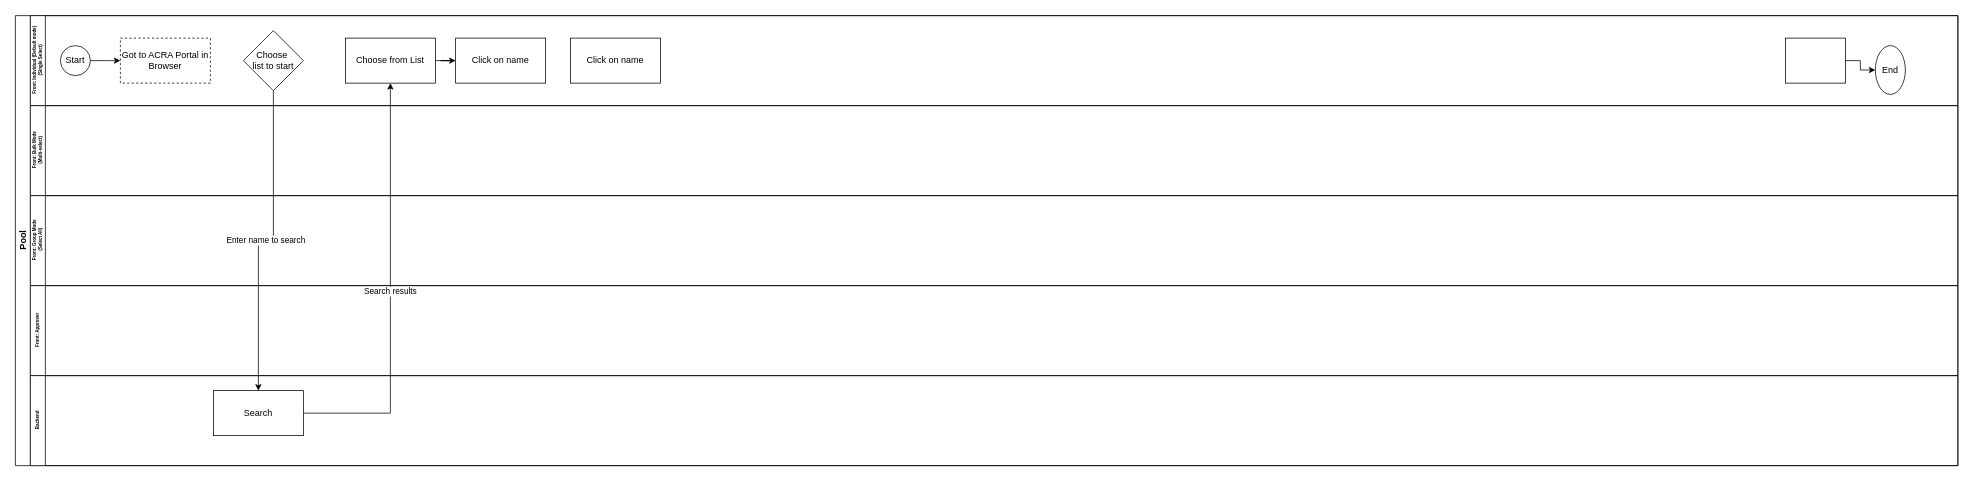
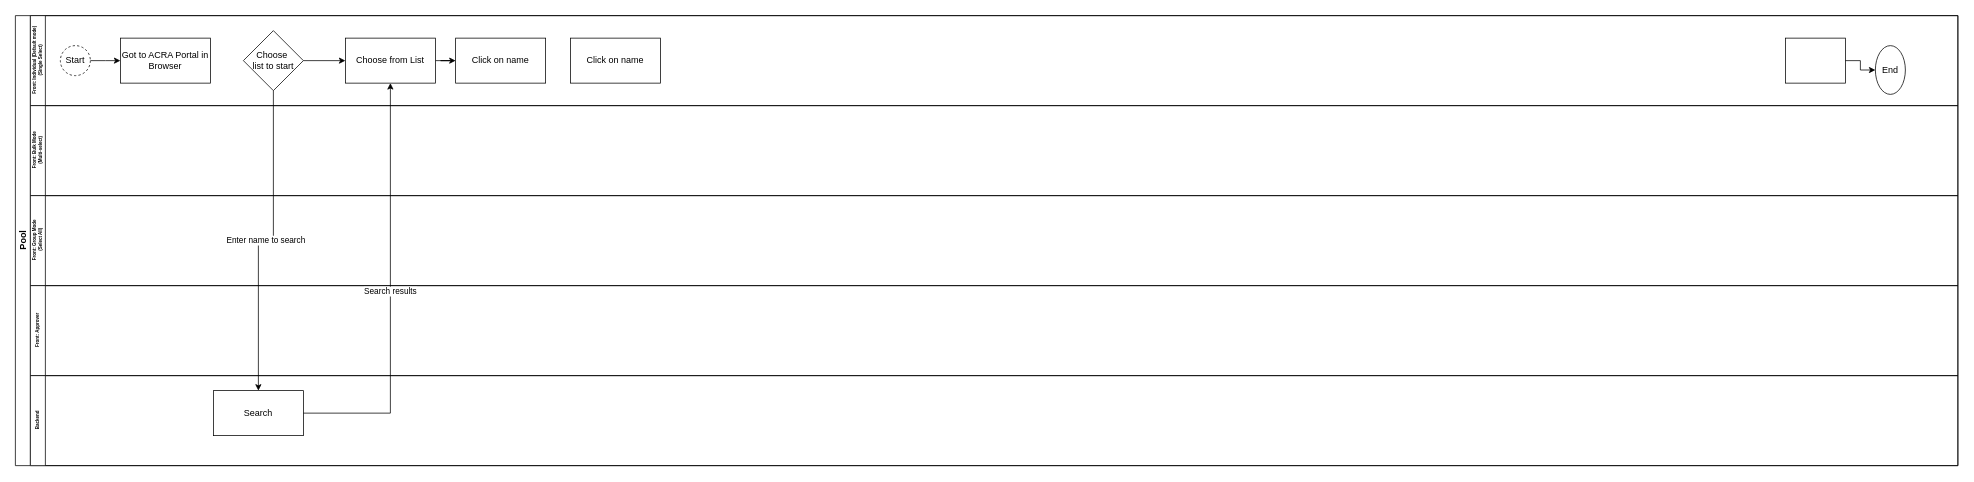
node "Start": style solid -> dashed
node "Got to ACRA Portal in Browser": style dashed -> solid
edge "Choose list to start" -> "Choose from List": added
